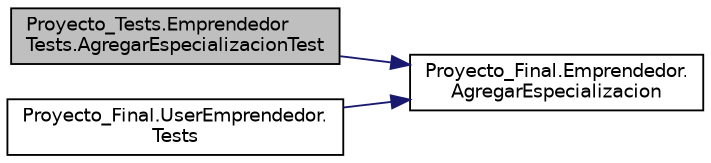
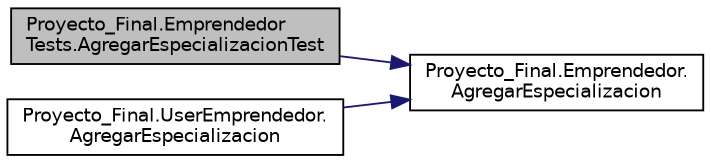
node "Proyecto_Tests.Emprendedor Tests.AgregarEspecializacionTest": label "Proyecto_Tests.Emprendedor Tests.AgregarEspecializacionTest" -> "Proyecto_Final.Emprendedor Tests.AgregarEspecializacionTest"
node "Proyecto_Final.UserEmprendedor. Tests": label "Proyecto_Final.UserEmprendedor. Tests" -> "Proyecto_Final.UserEmprendedor. AgregarEspecializacion"
